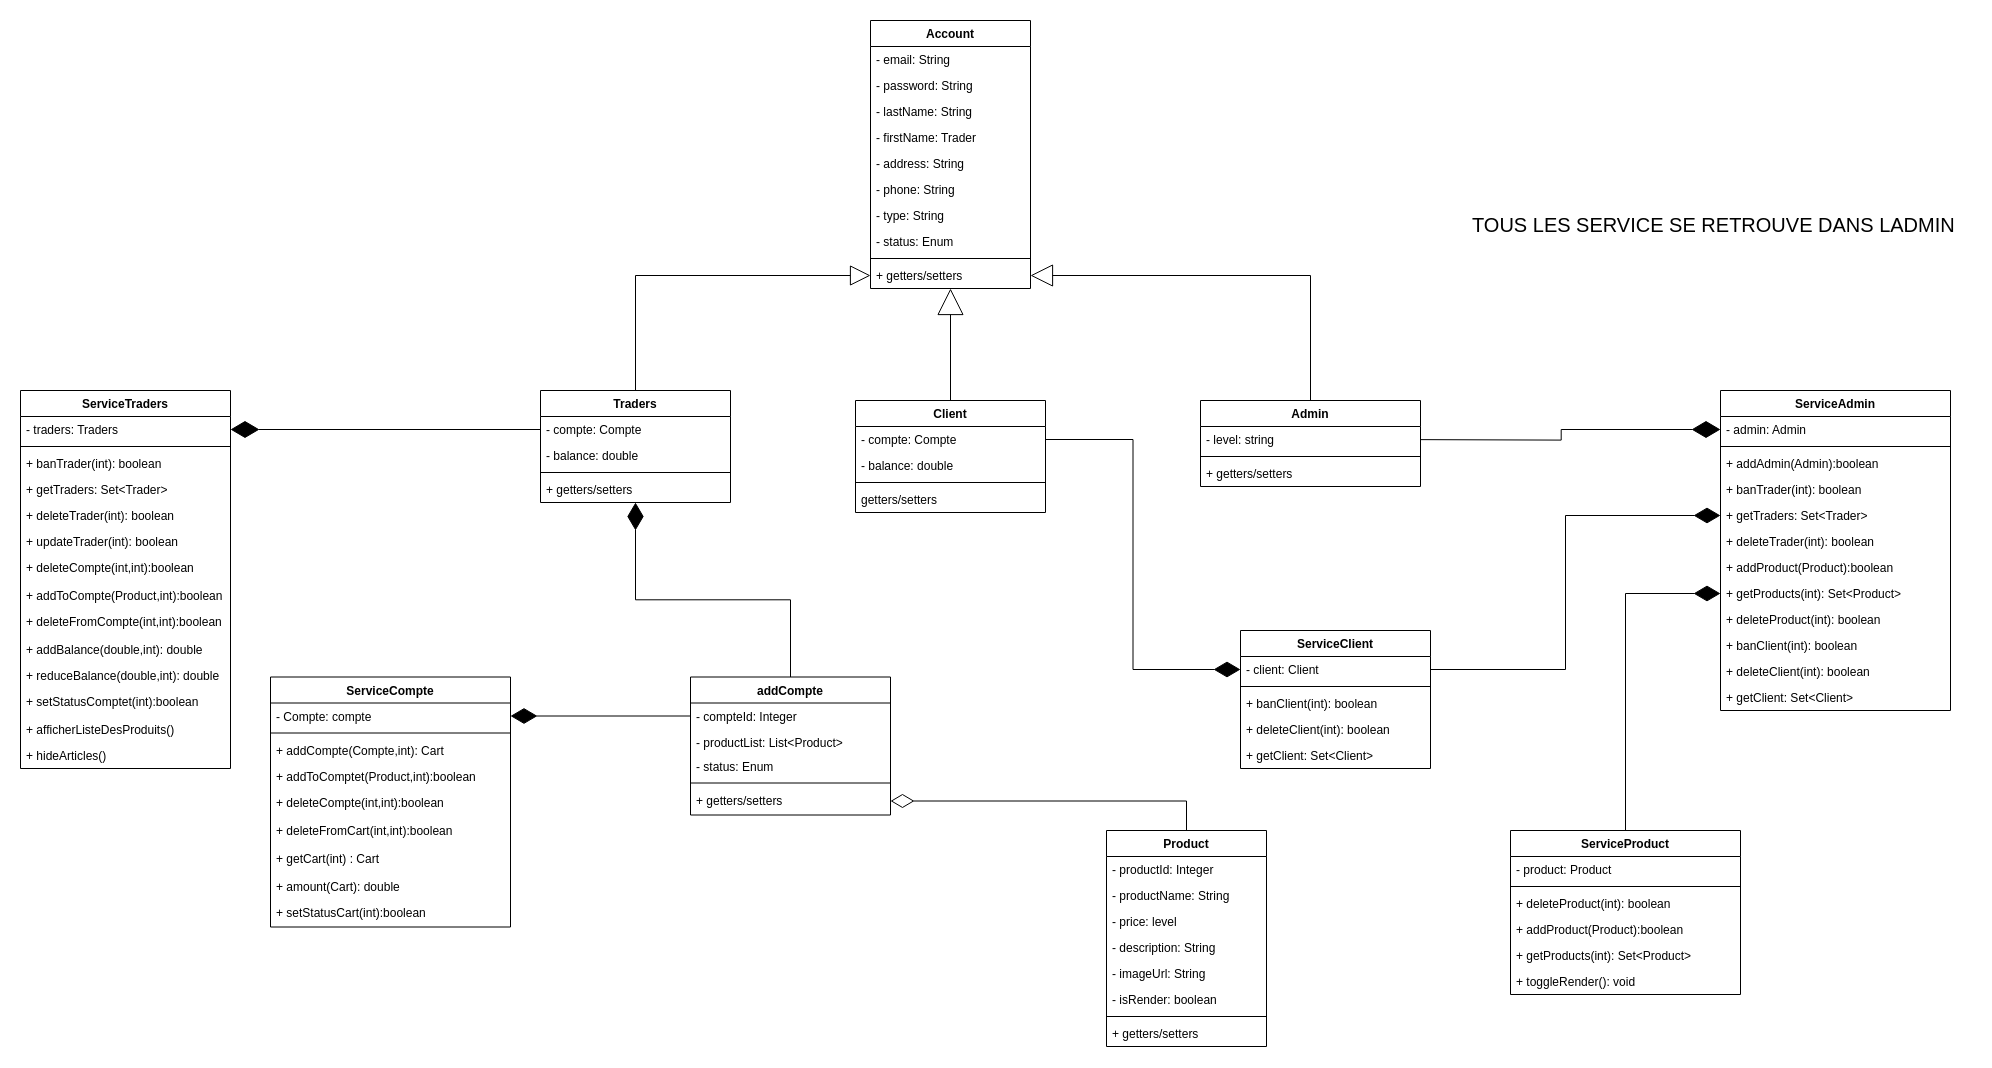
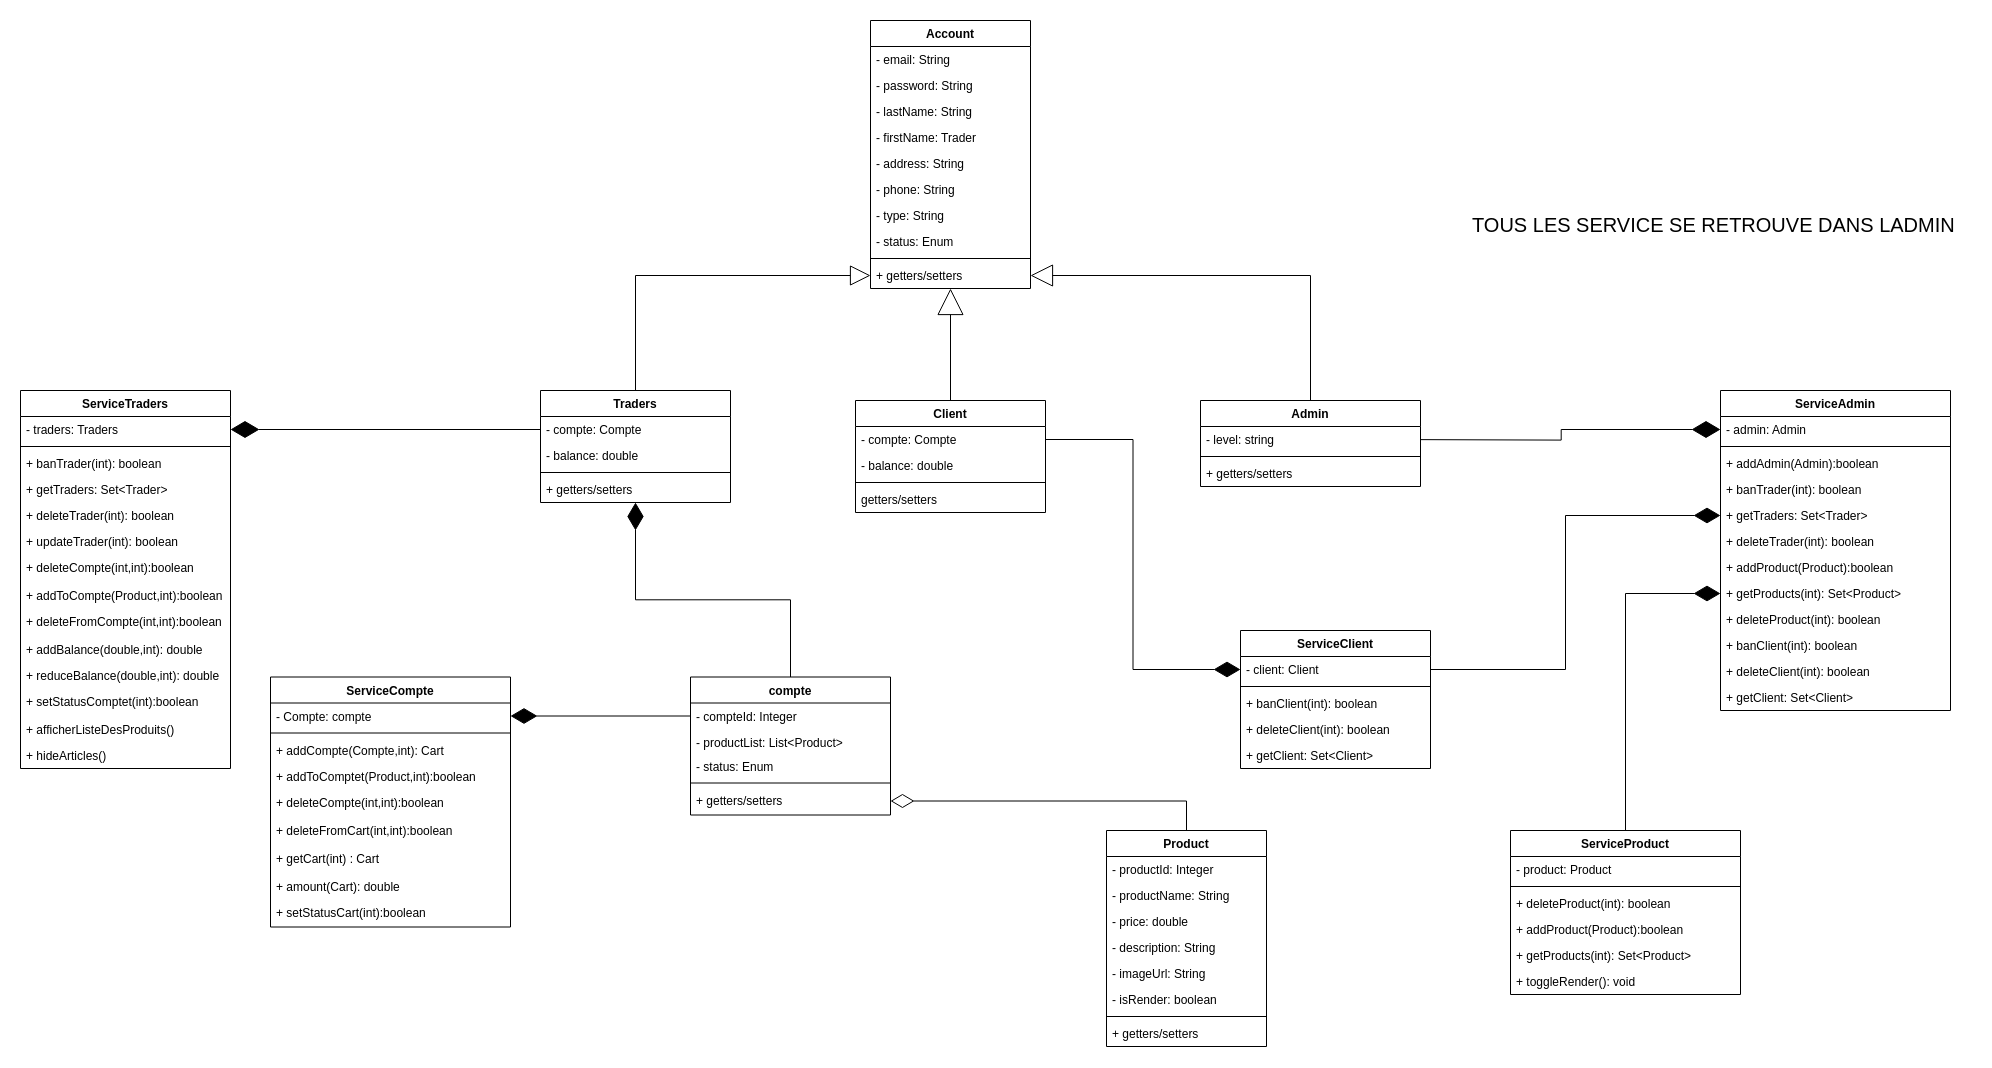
node "addCompte": label "addCompte" -> "compte"
node "- price: level": label "- price: level" -> "- price: double"
